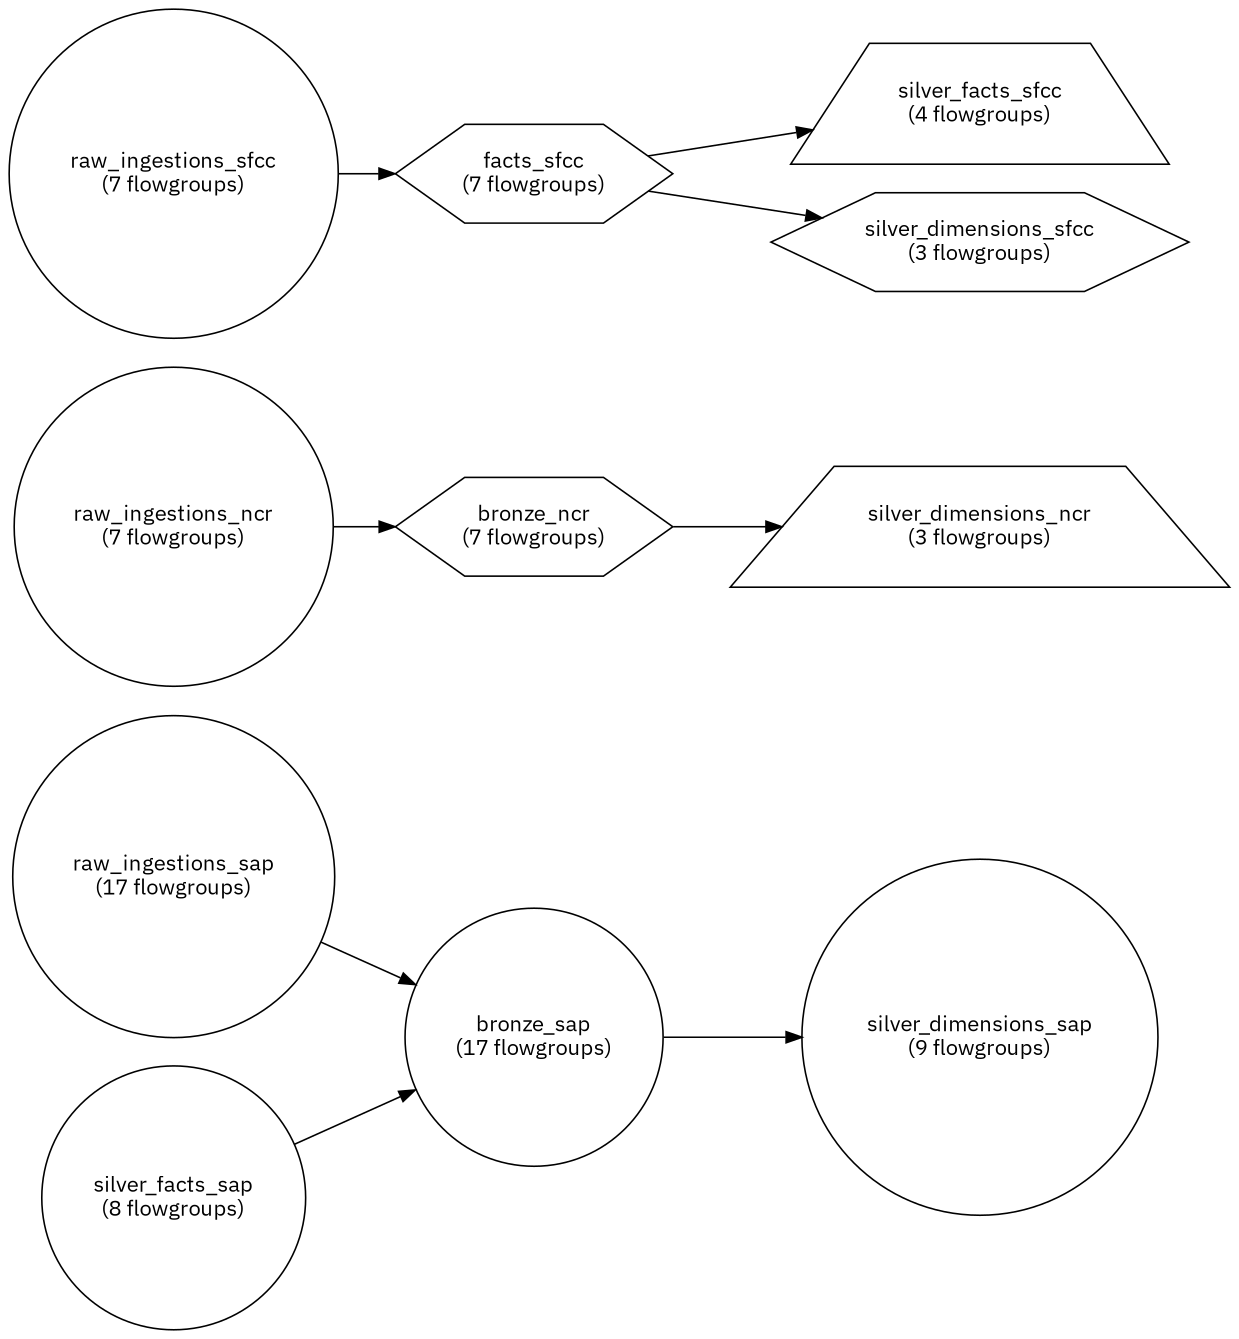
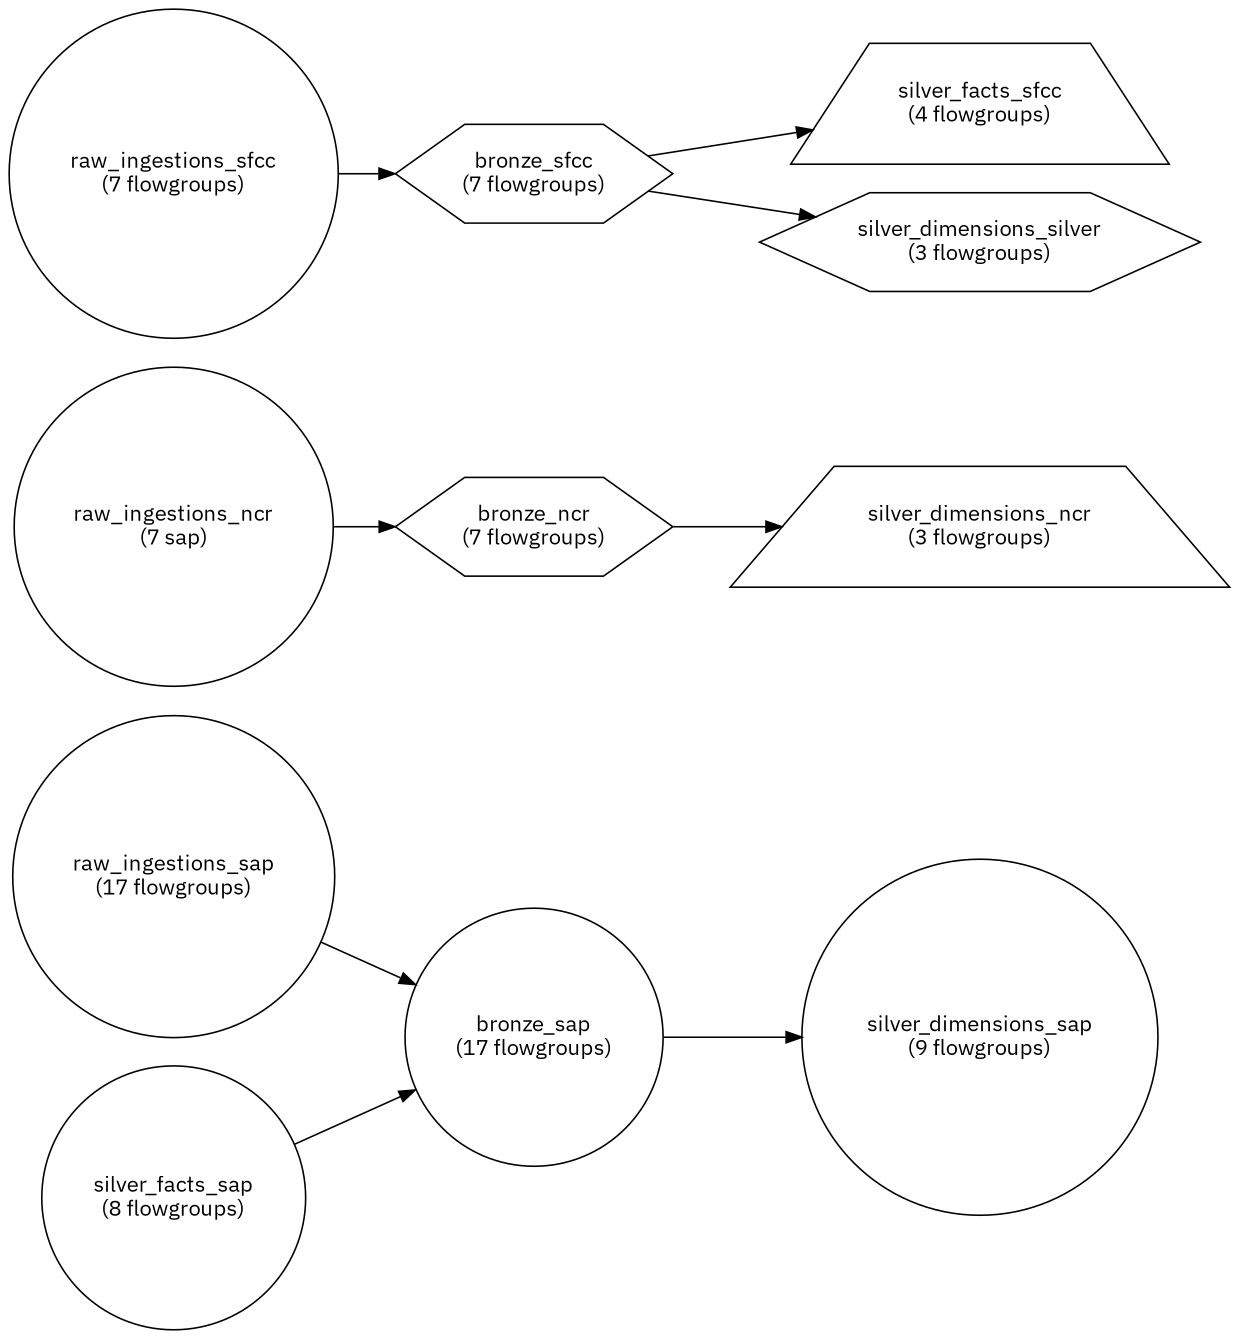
node "facts_sfcc (7 flowgroups)": label "facts_sfcc (7 flowgroups)" -> "bronze_sfcc (7 flowgroups)"
node "silver_dimensions_sfcc (3 flowgroups)": label "silver_dimensions_sfcc (3 flowgroups)" -> "silver_dimensions_silver (3 flowgroups)"
node "raw_ingestions_ncr (7 flowgroups)": label "raw_ingestions_ncr (7 flowgroups)" -> "raw_ingestions_ncr (7 sap)"
